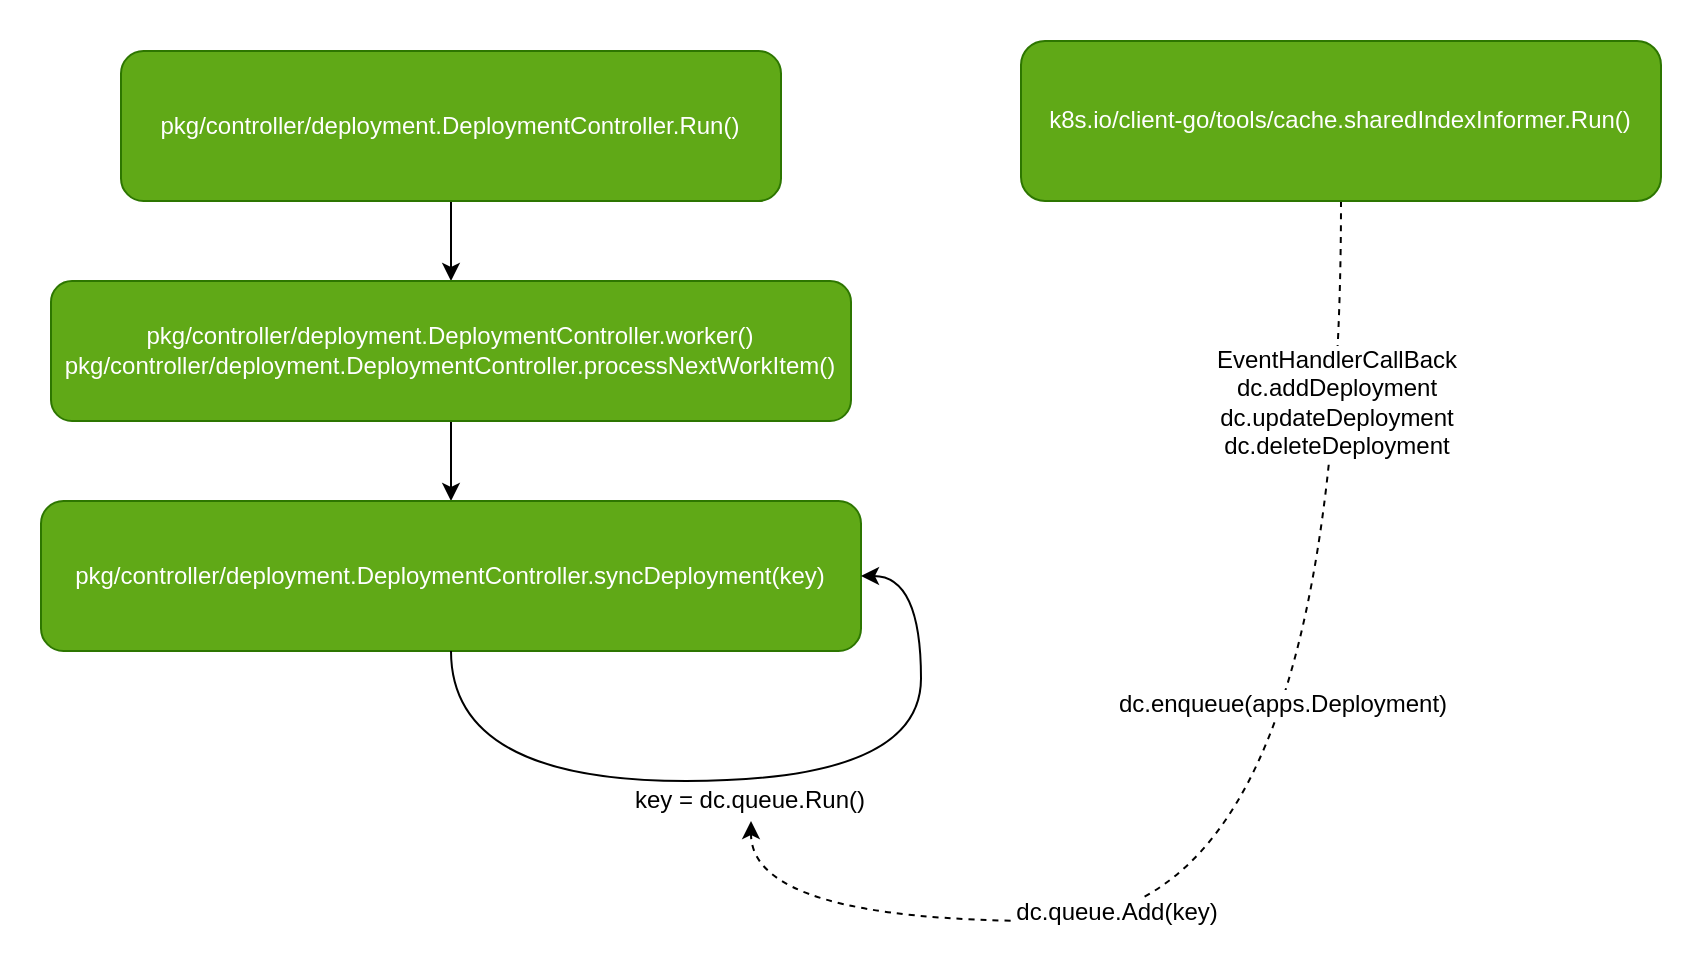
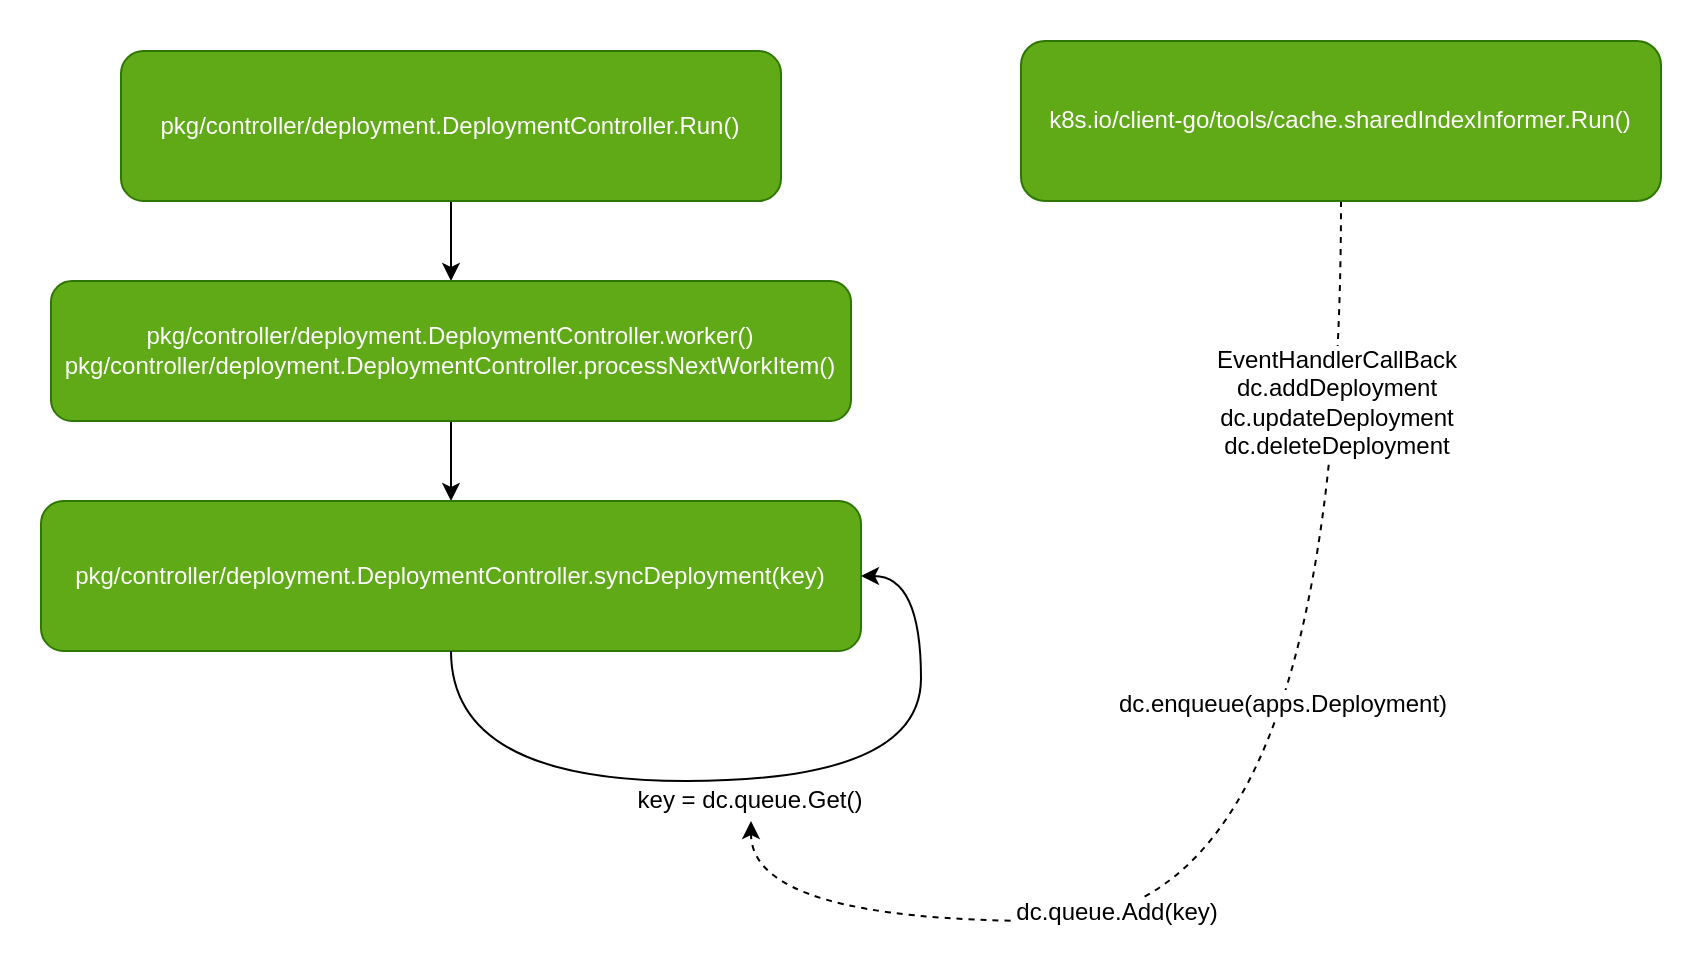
node "key = dc.queue.Run()": label "key = dc.queue.Run()" -> "key = dc.queue.Get()"
